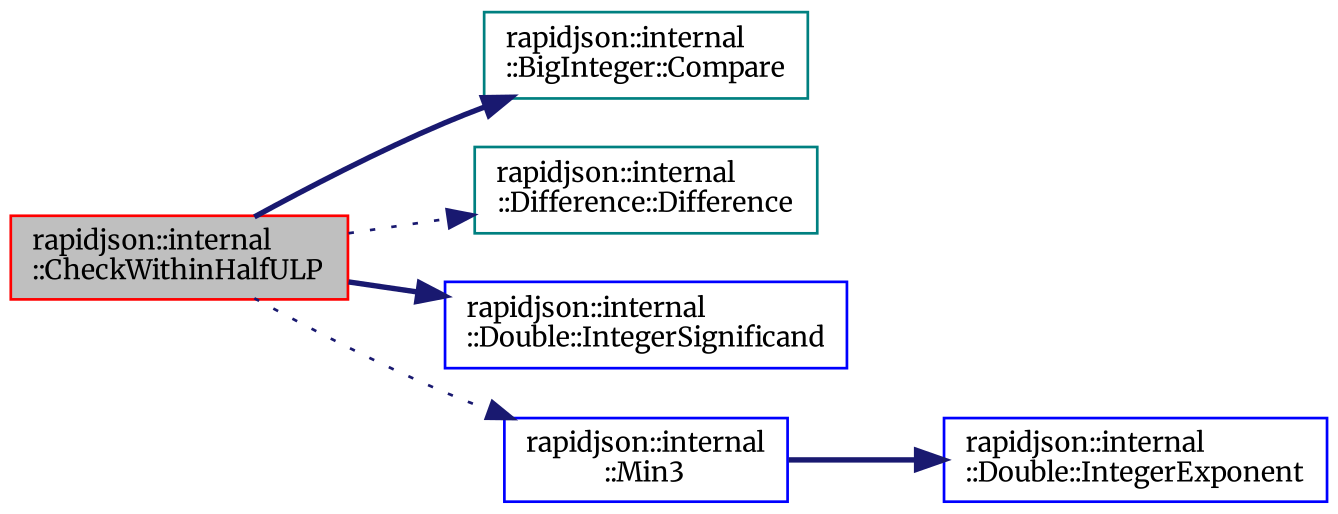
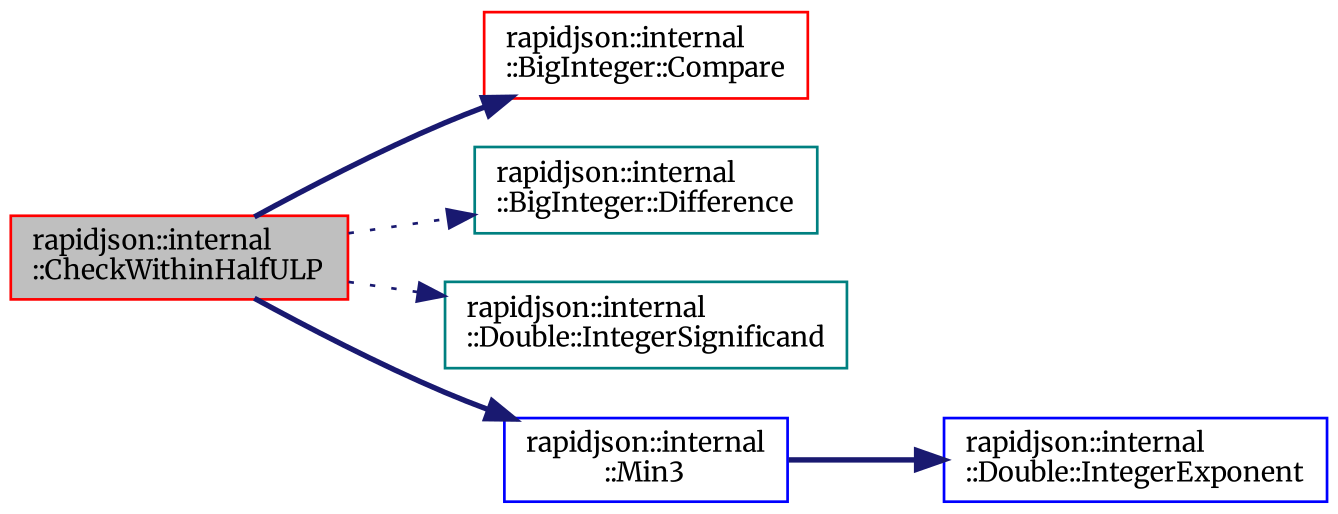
node "rapidjson::internal ::BigInteger::Compare": color teal -> red
node "rapidjson::internal ::Difference::Difference": label "rapidjson::internal ::Difference::Difference" -> "rapidjson::internal ::BigInteger::Difference"
edge "rapidjson::internal ::CheckWithinHalfULP" -> "rapidjson::internal ::Double::IntegerSignificand": style bold -> dotted
node "rapidjson::internal ::Double::IntegerSignificand": color blue -> teal
edge "rapidjson::internal ::CheckWithinHalfULP" -> "rapidjson::internal ::Min3": style dotted -> bold
